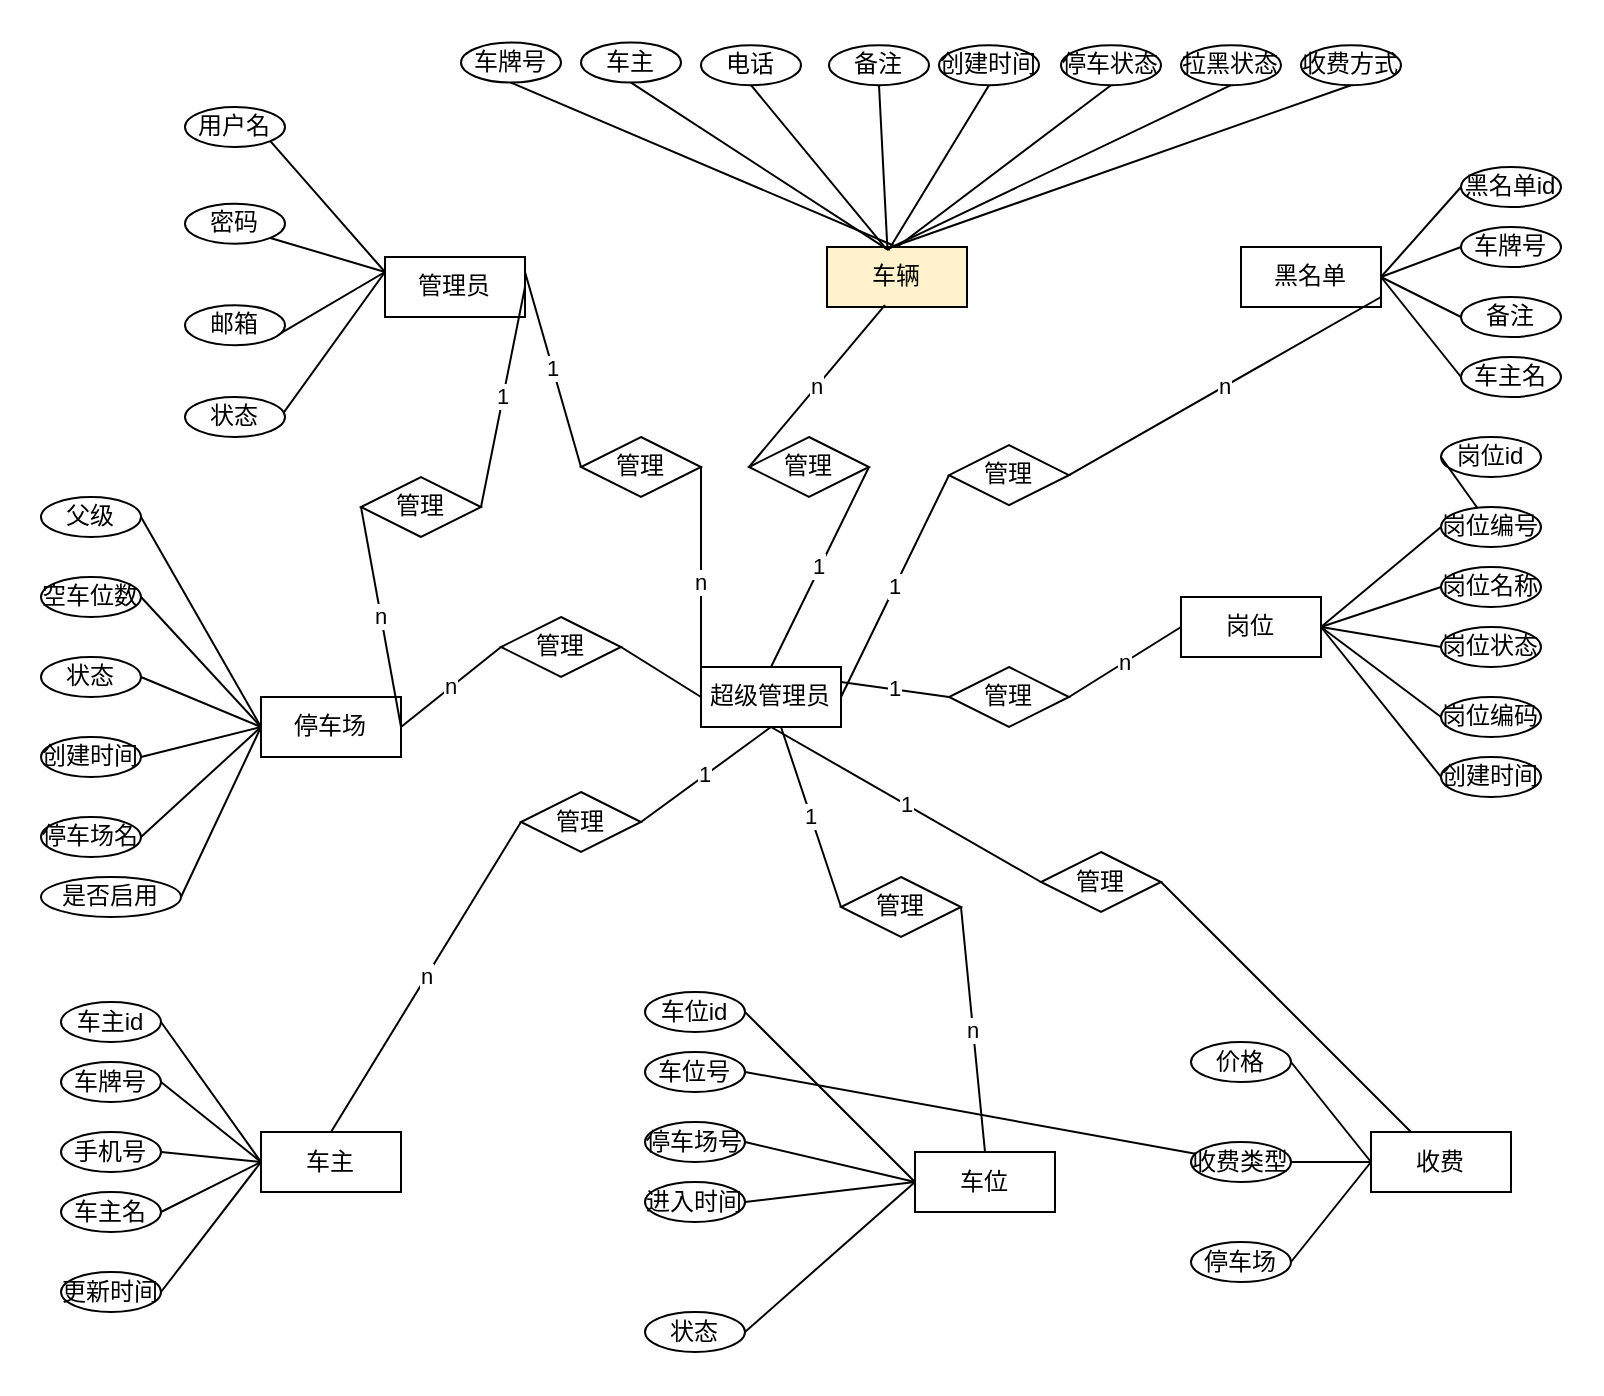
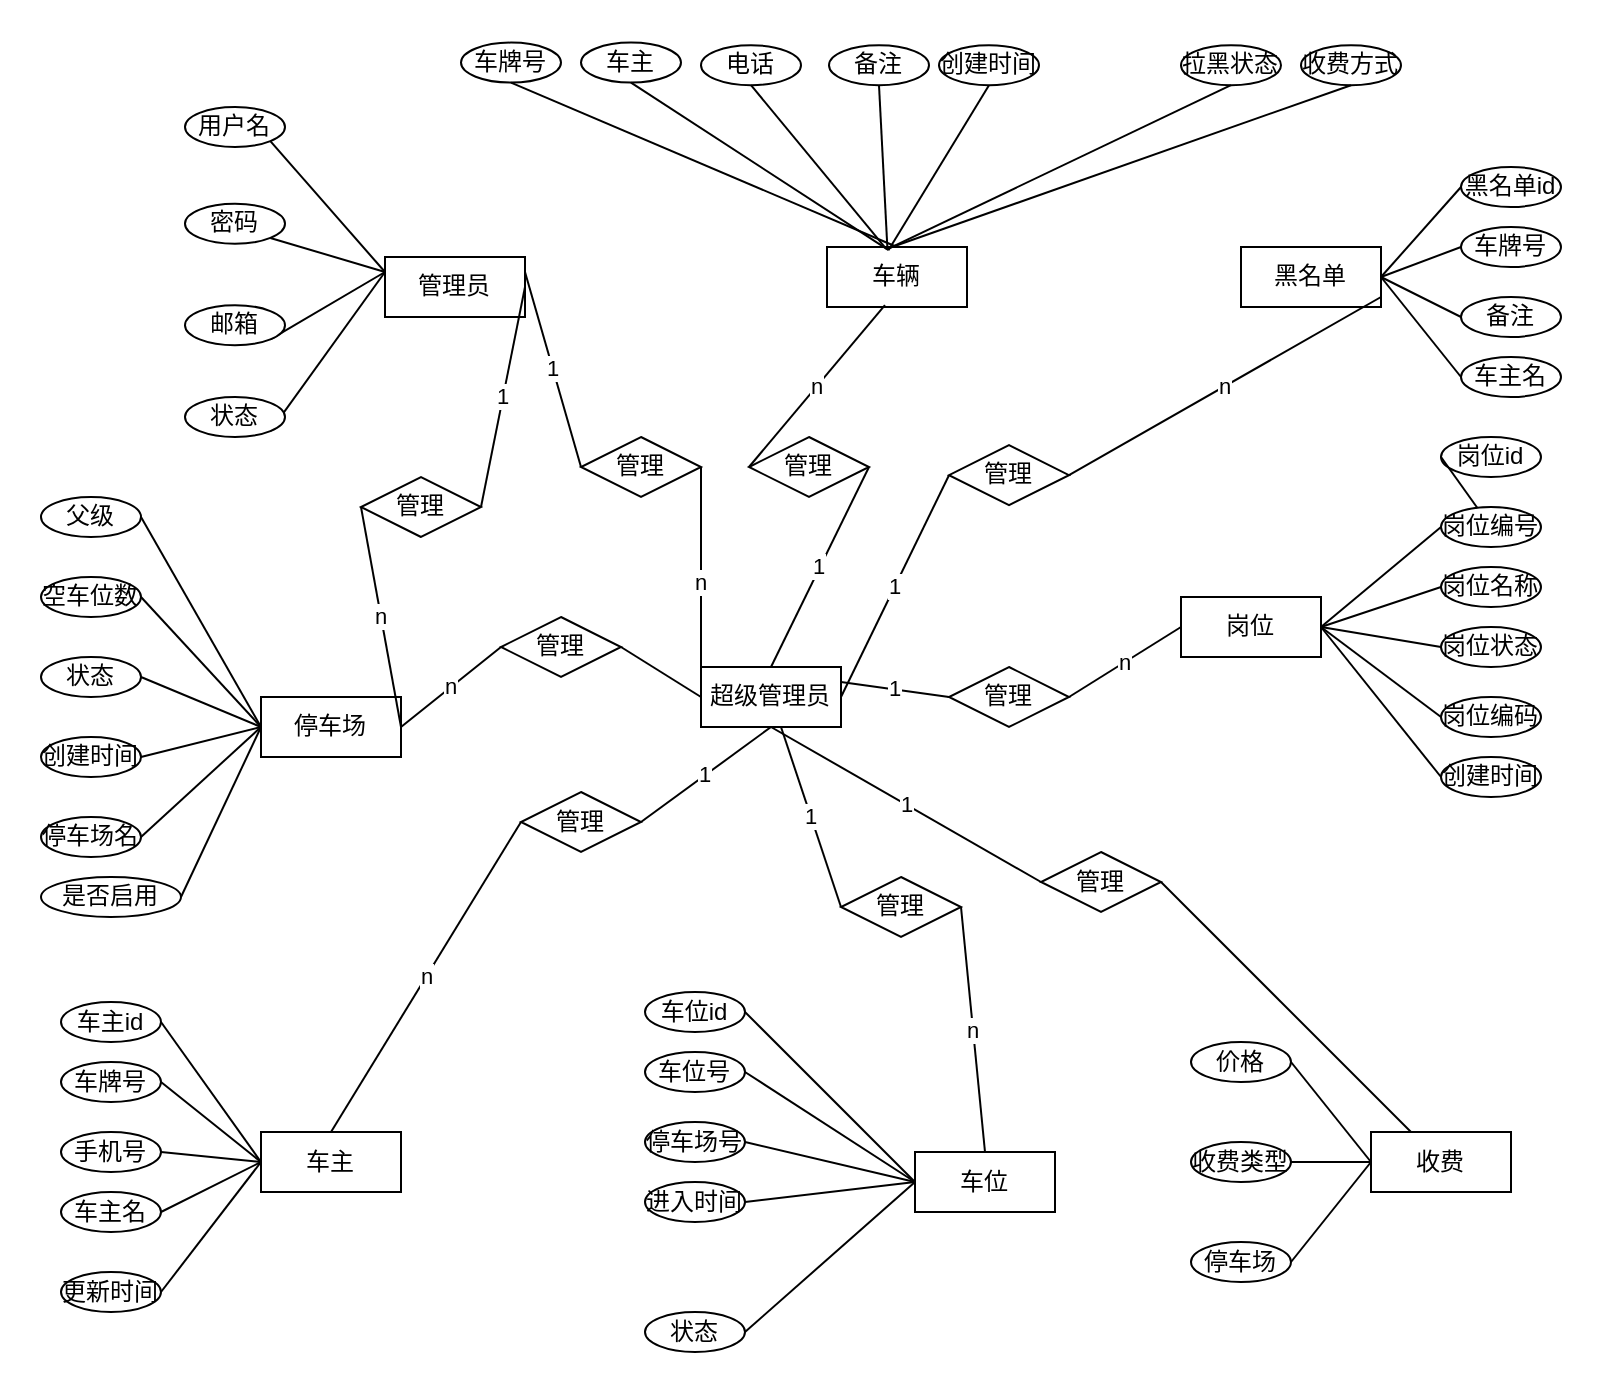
node "停车状态": removed
edge "停车状态" -- "车辆": removed
node "车辆": fillcolor #fff2cc -> #ffffff
edge "车位号" -- "收费类型": now "车位号" -- "车位"
